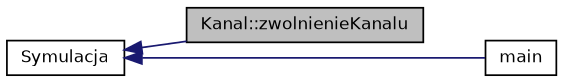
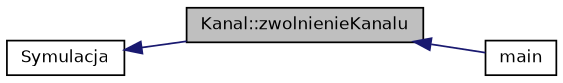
edge "main" -> "Symulacja": now "main" -> "Kanal::zwolnienieKanalu"
